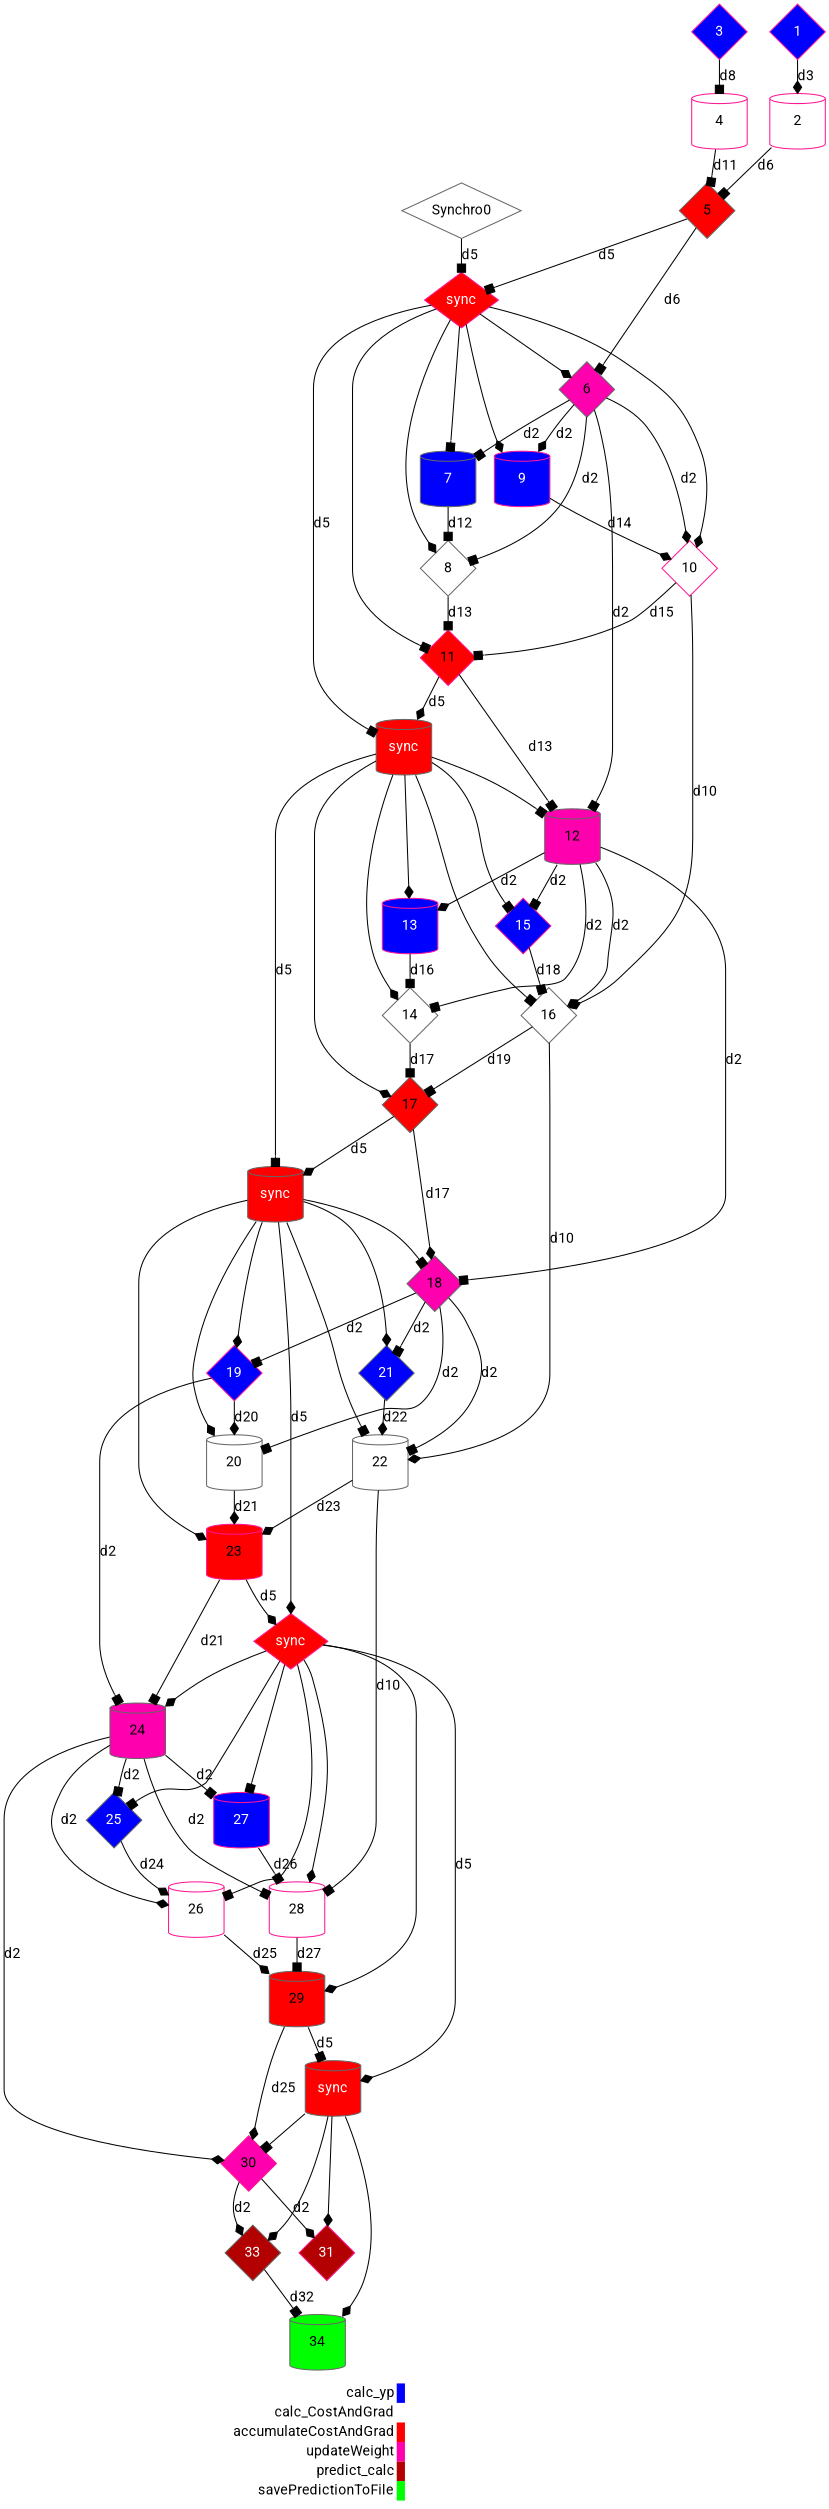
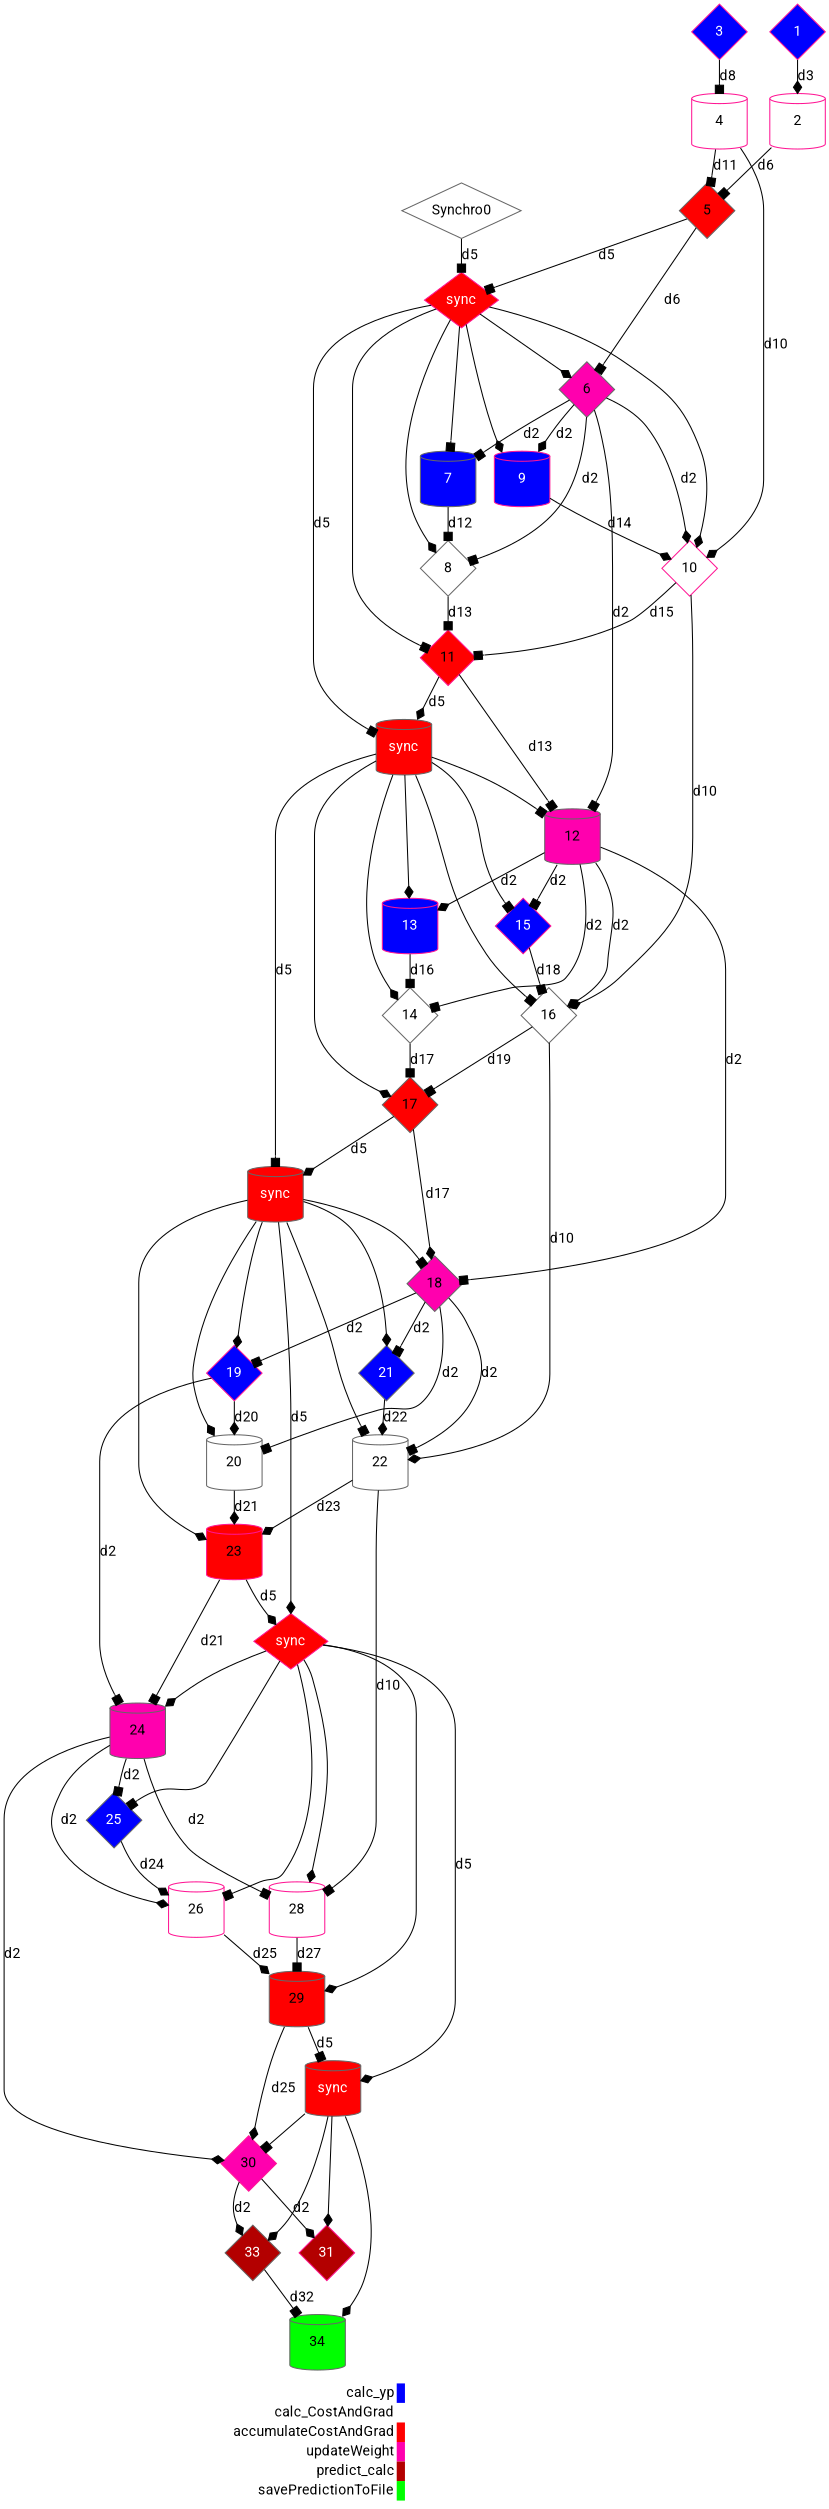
edge "4" -> "10": added, label "d10"
node "27": removed
